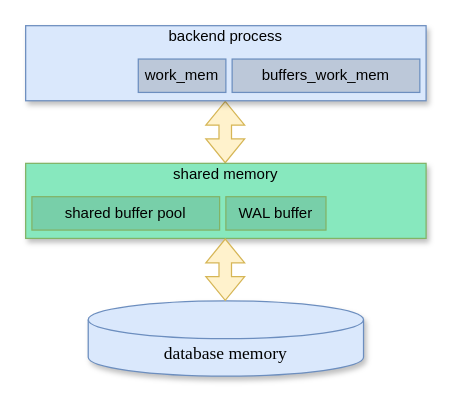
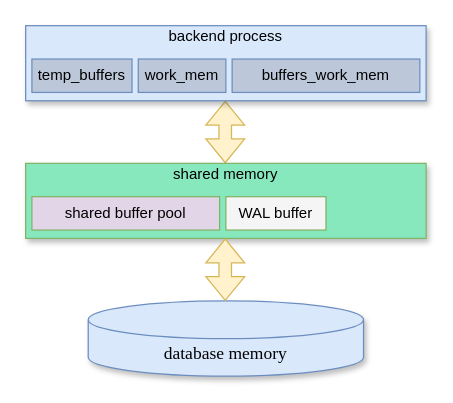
node "temp_buffers": added
node "shared buffer pool": fillcolor #78cfa9 -> #e1d5e7
node "WAL buffer": fillcolor #78cfa9 -> #f5f5f5
